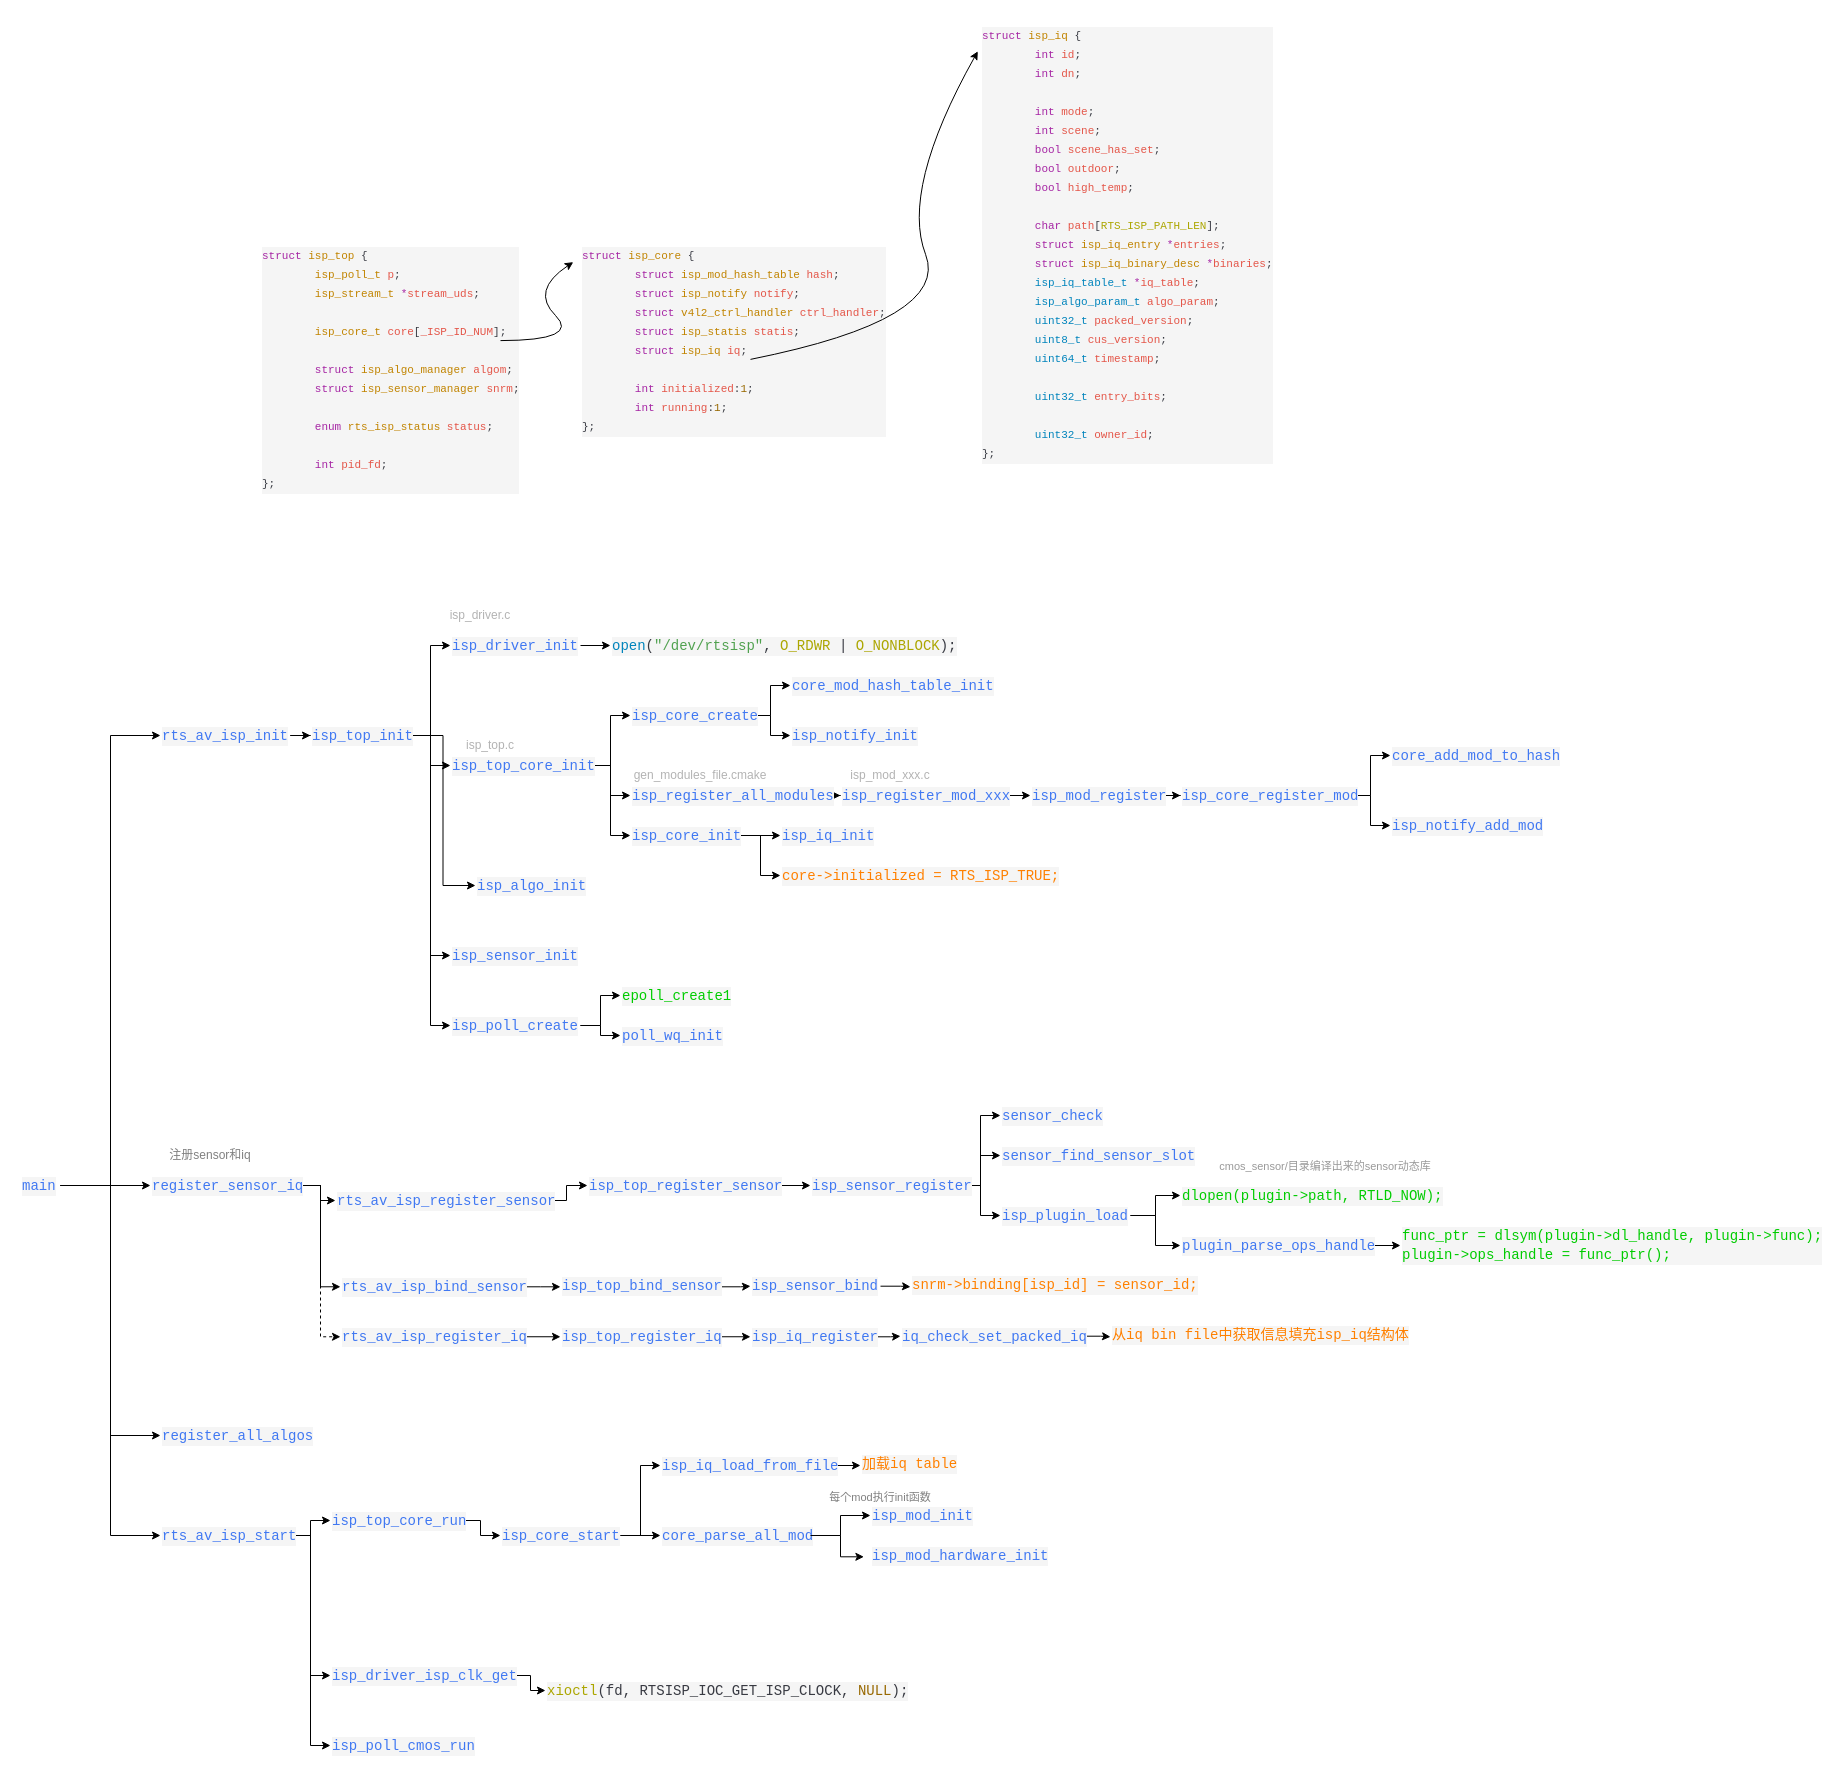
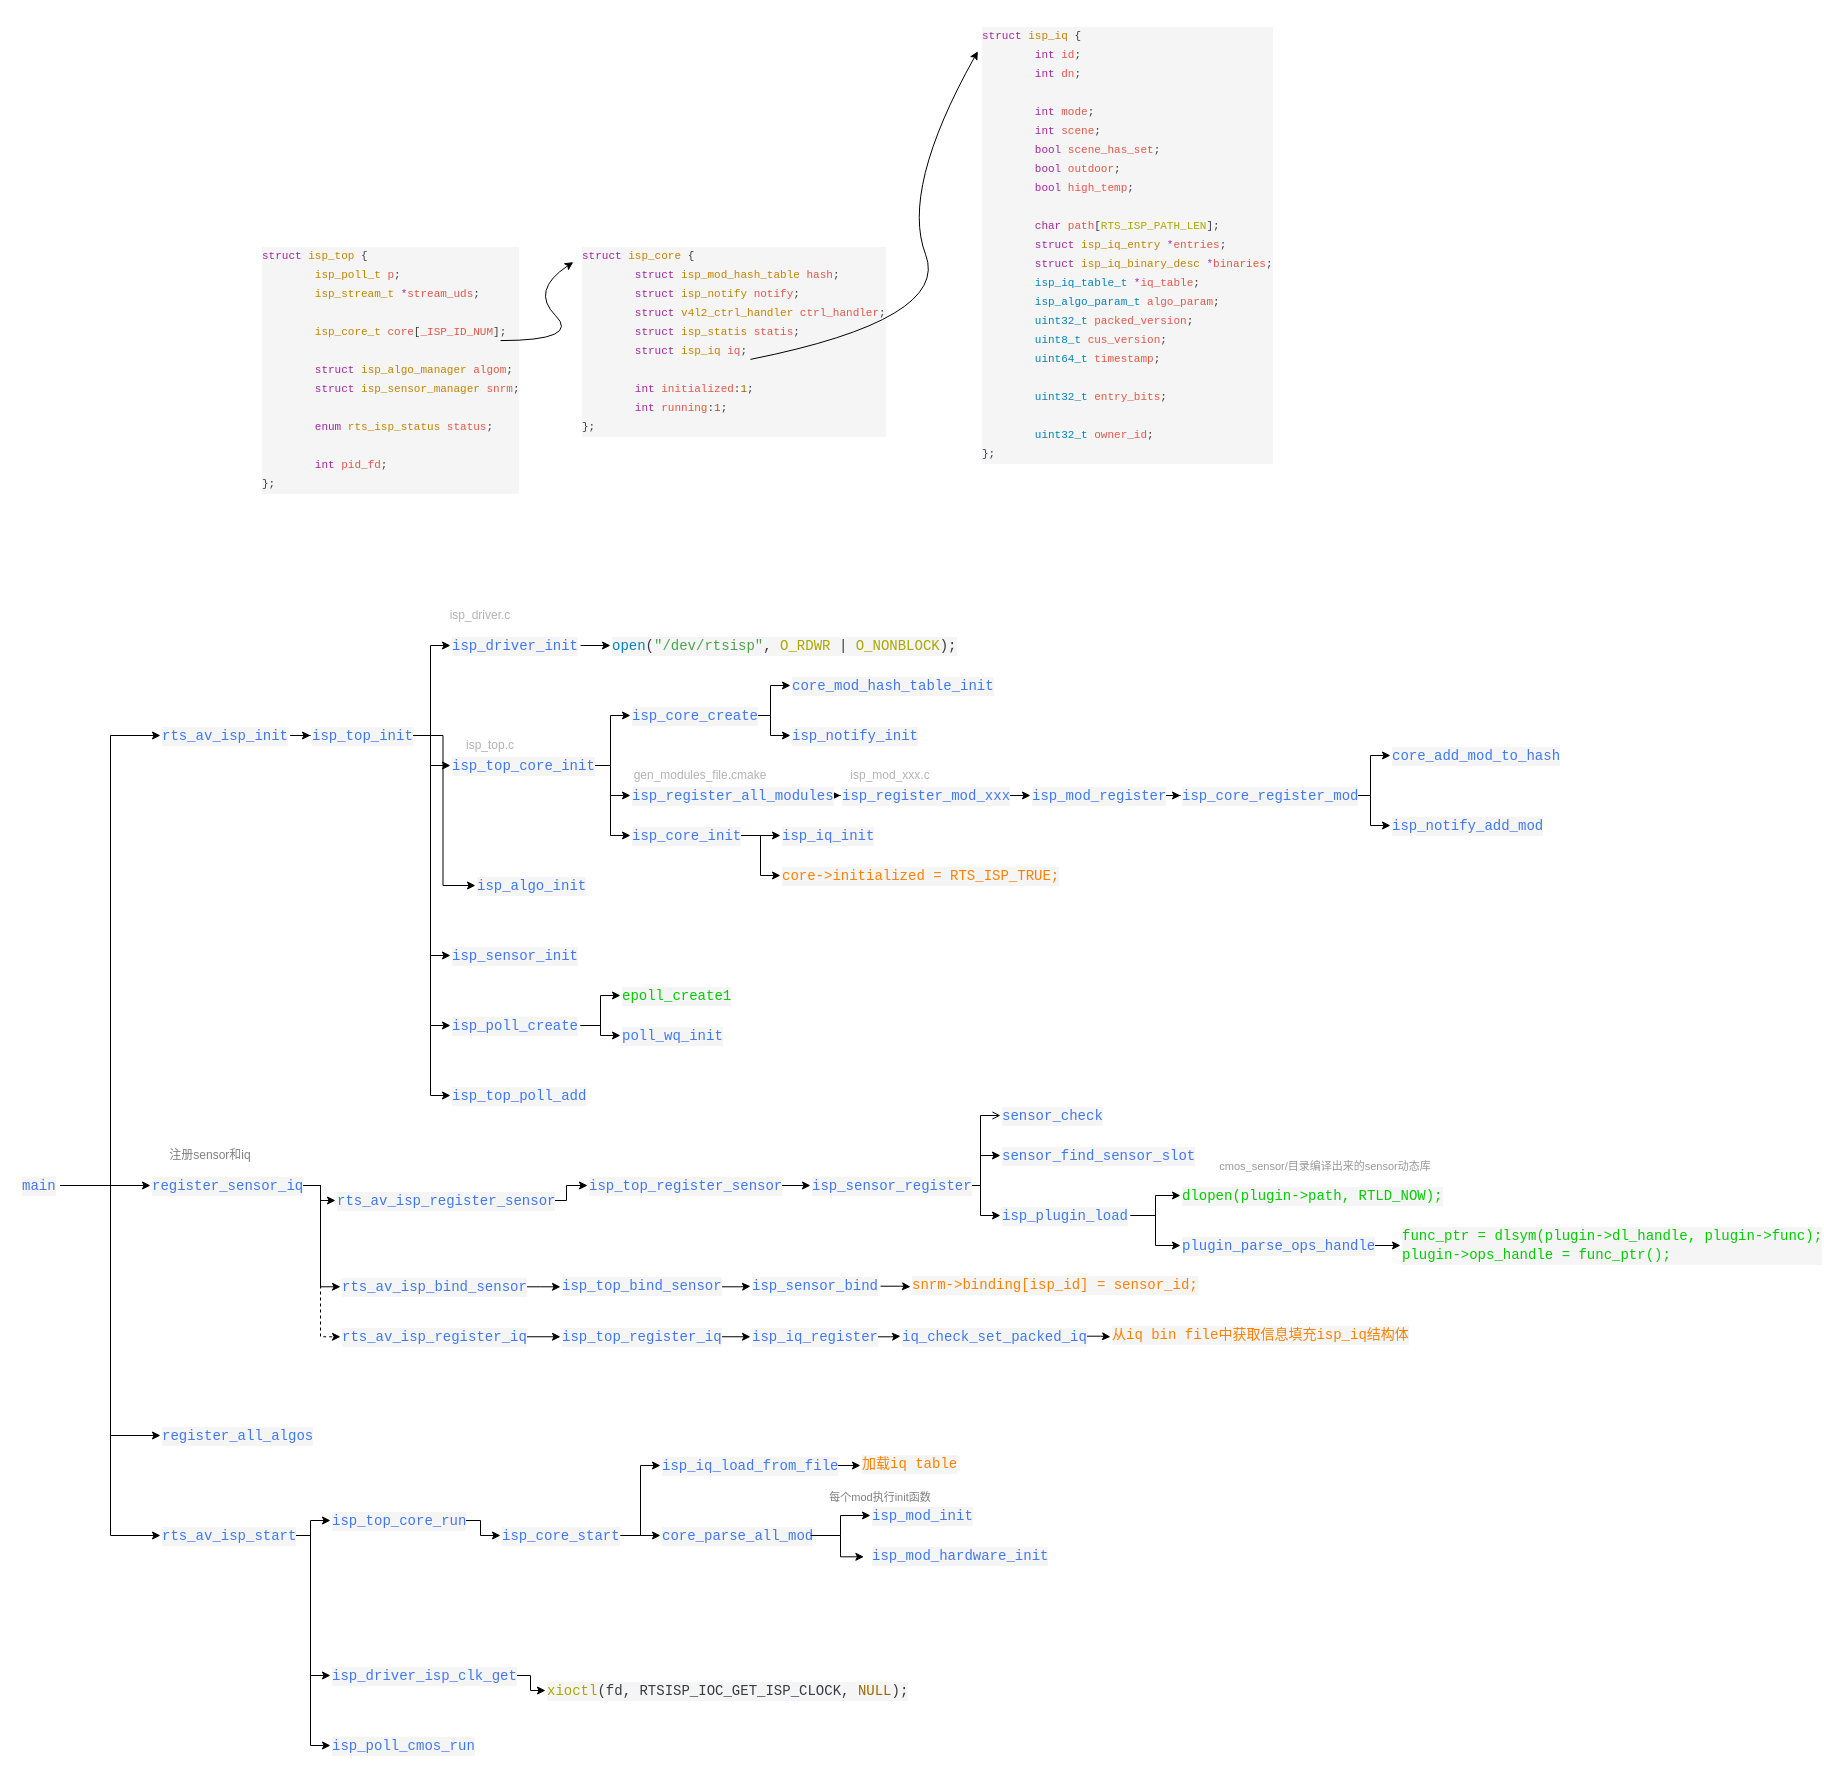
edge "isp_top_init" -> "isp_top_poll_add": added
node "isp_top_poll_add": added
edge "isp_sensor_register" -> "sensor_check": arrowhead classic -> open
